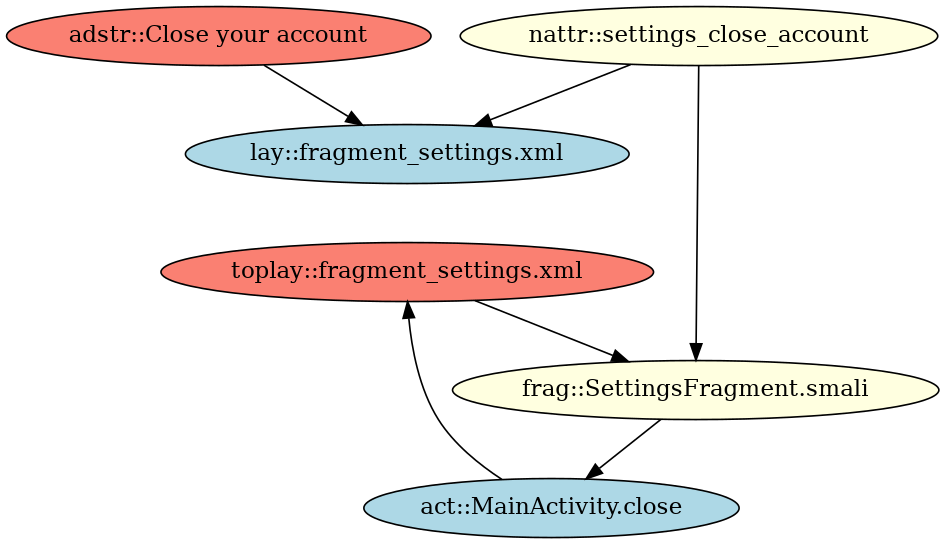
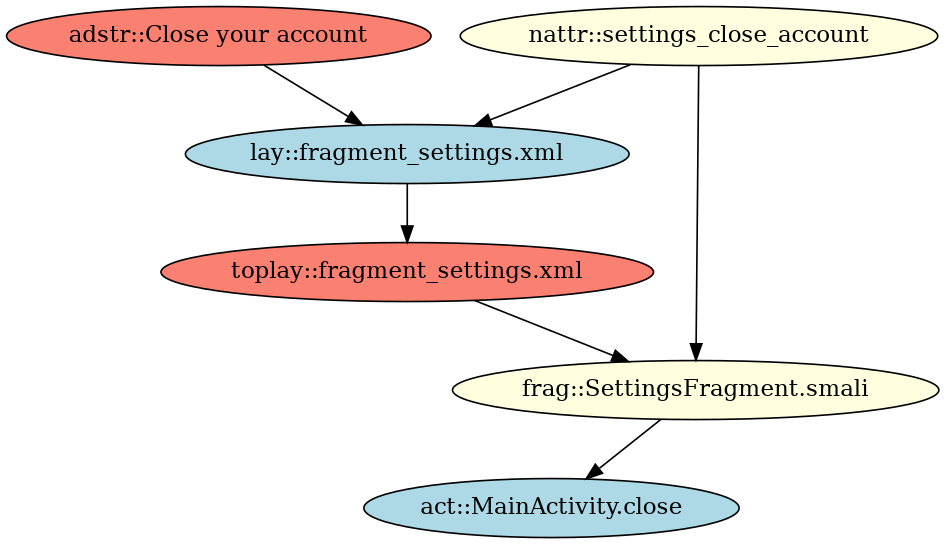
edge "act::MainActivity.close" -> "toplay::fragment_settings.xml": now "lay::fragment_settings.xml" -> "toplay::fragment_settings.xml"
